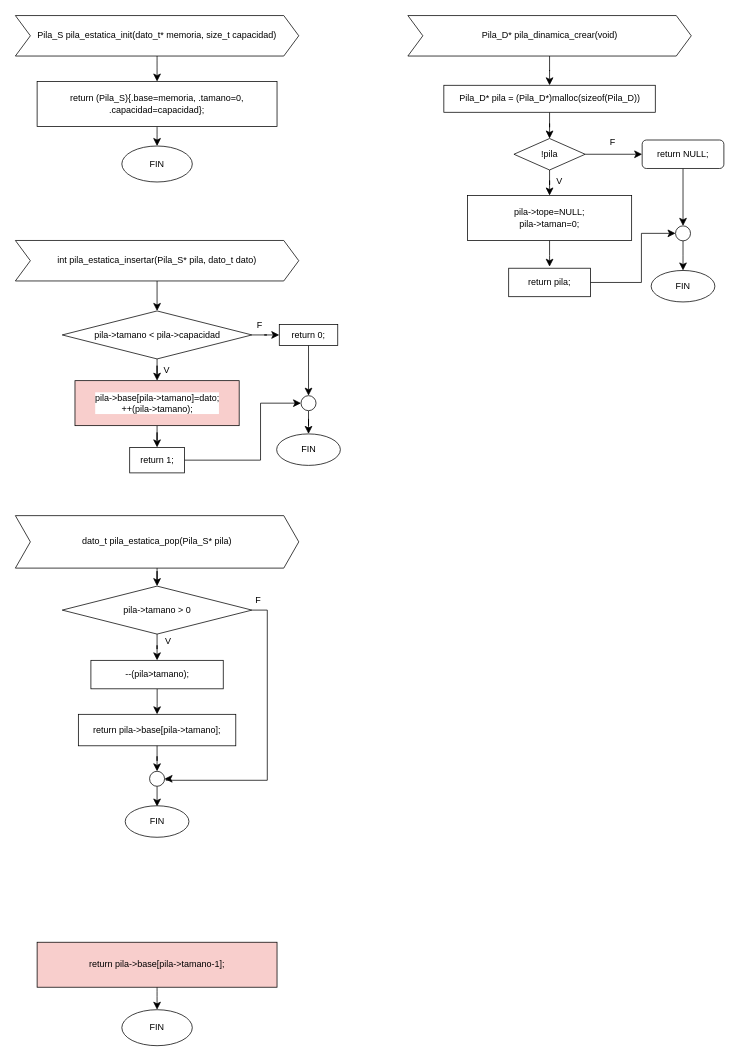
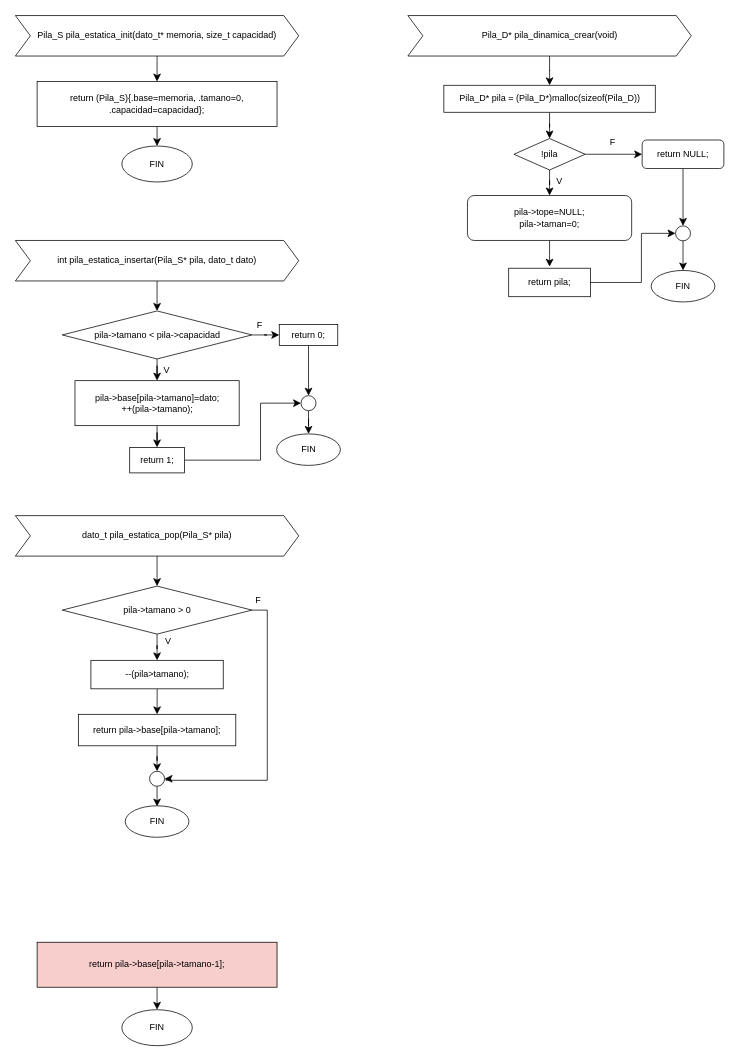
node "pila->tope=NULL; pila->taman=0;": shape rectangle -> rounded rectangle
node "pila->base[pila->tamano]=dato; ++(pila->tamano);": fillcolor #f8cecc -> #ffffff
node "dato_t pila_estatica_pop(Pila_S* pila)": size 284x53 -> 284x41
